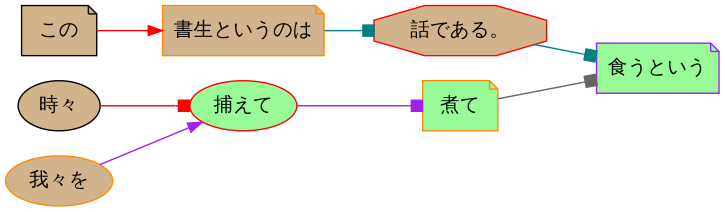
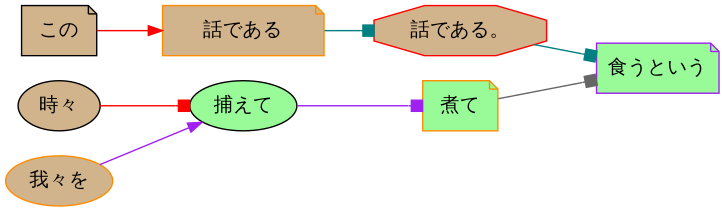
node "書生というのは": label "書生というのは" -> "話である"
node "捕えて": color red -> black
